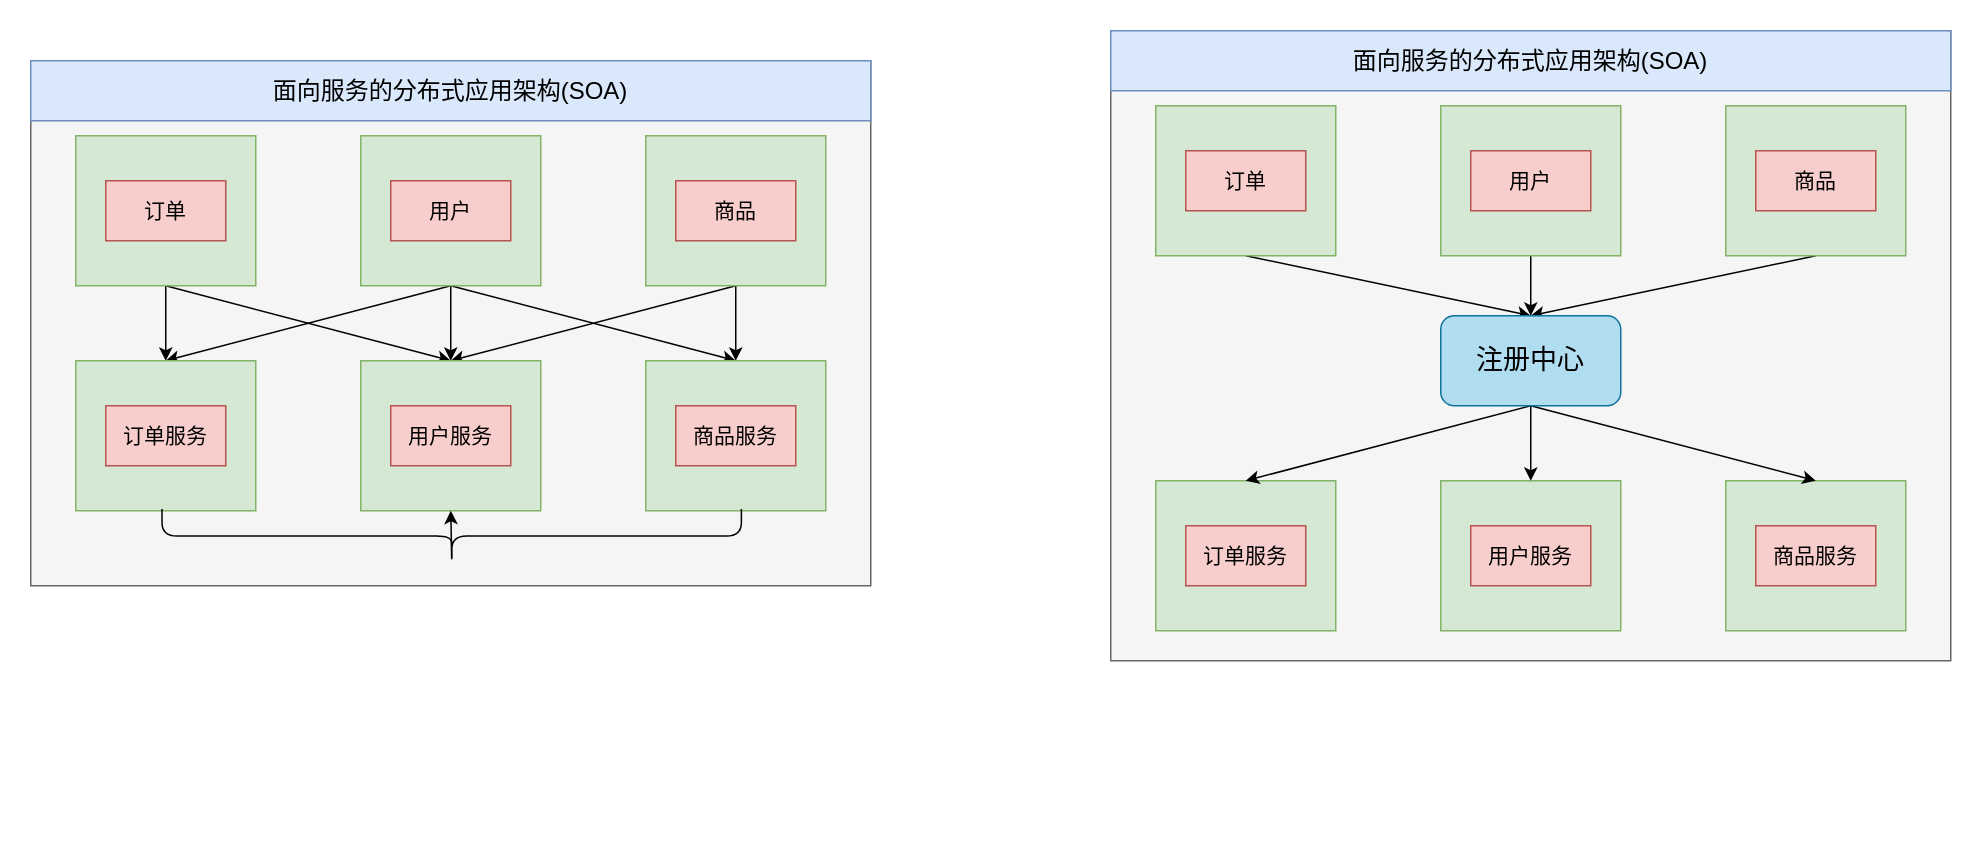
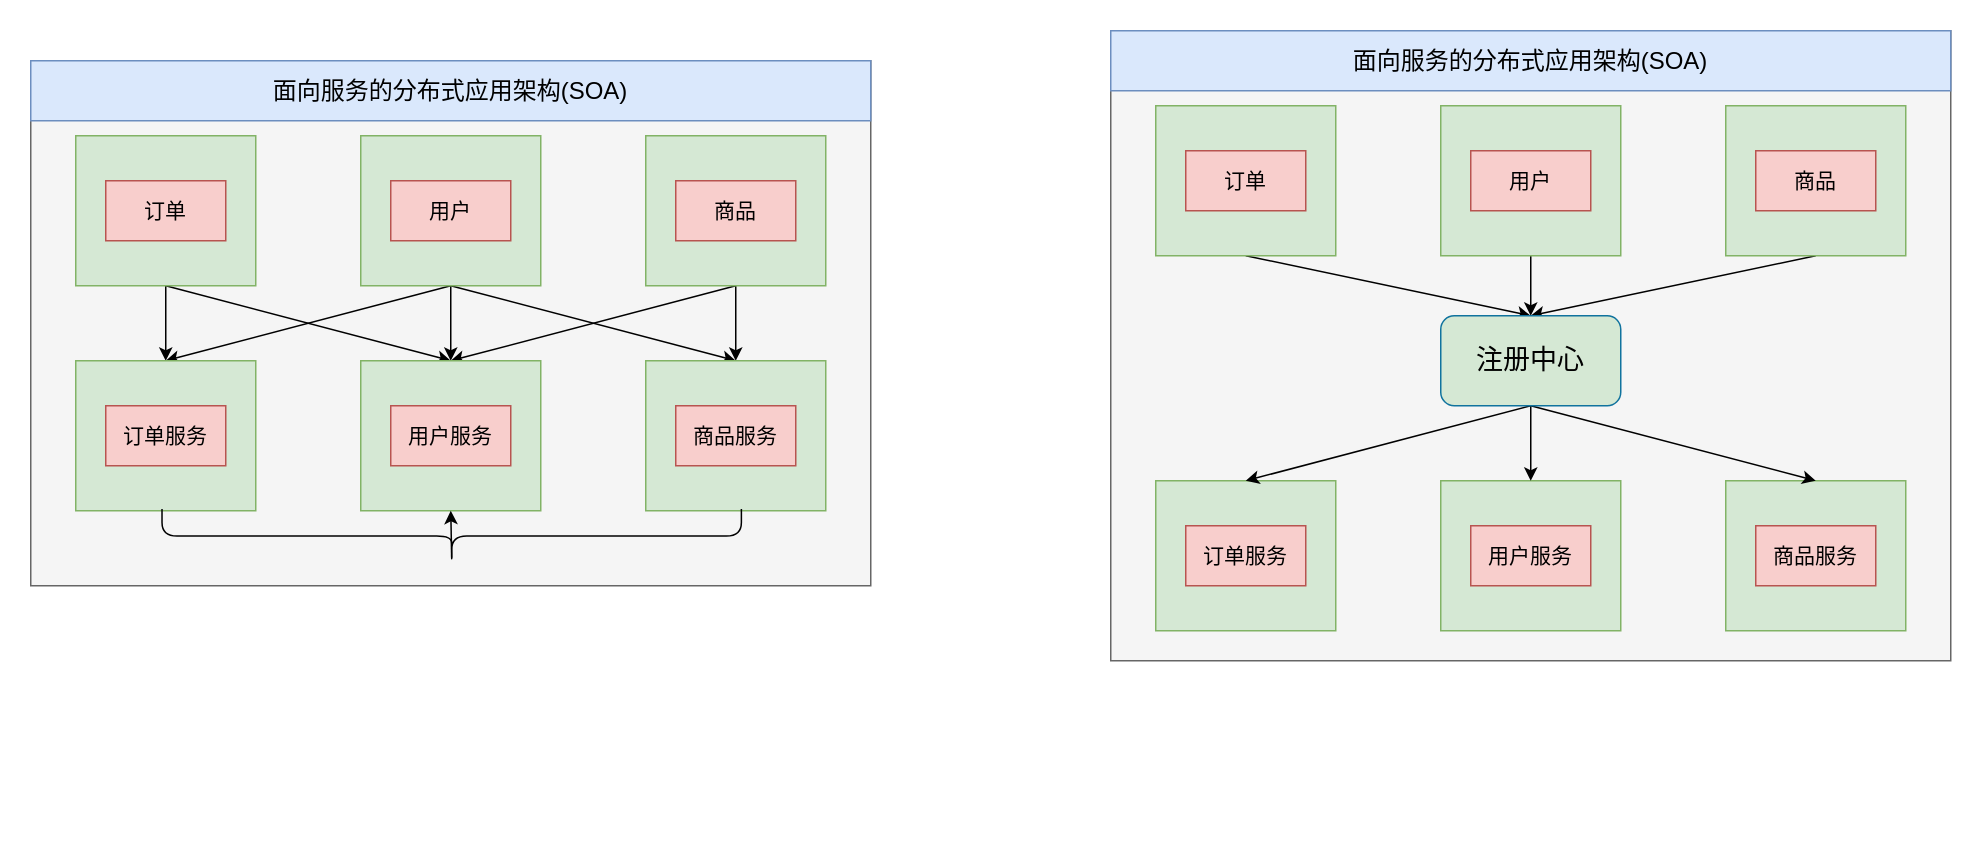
node "注册中心": fillcolor #b1ddf0 -> #d5e8d4
